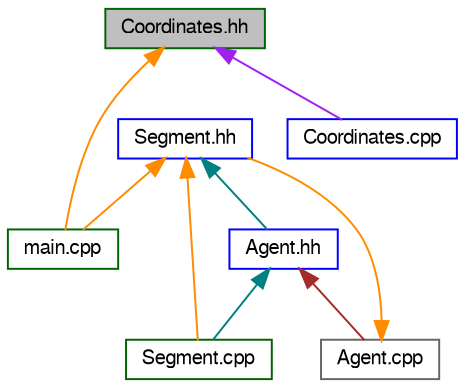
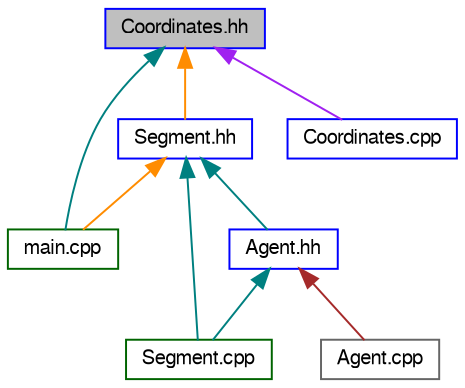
node "Coordinates.hh": color darkgreen -> blue
edge "main.cpp" -> "Coordinates.hh": color darkorange -> teal
edge "Segment.hh" -> "Agent.cpp": now "Segment.hh" -> "Coordinates.hh"
edge "Segment.cpp" -> "Segment.hh": color darkorange -> teal
